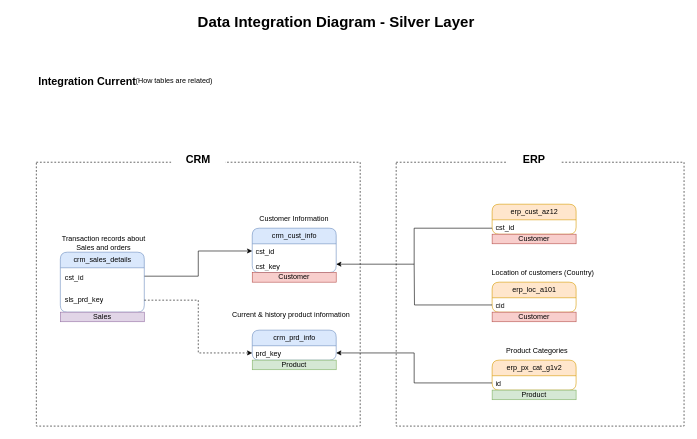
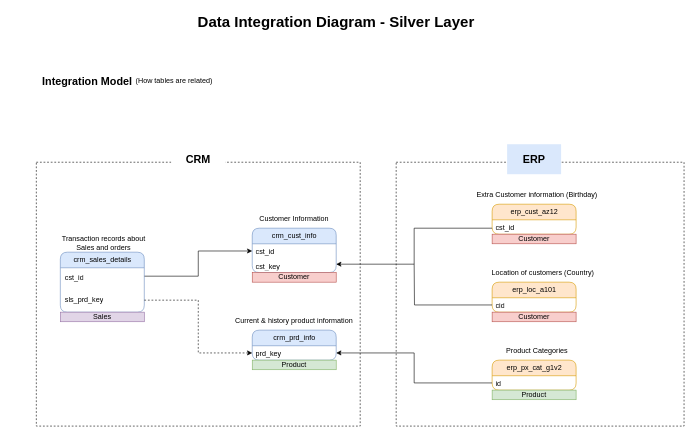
node "Integration Current": label "Integration Current" -> "Integration Model"
node "ERP": fillcolor #ffffff -> #dae8fc
node "Extra Customer information (Birthday)": added
node "Current & history product information": moved (291, 315) -> (294, 321)
